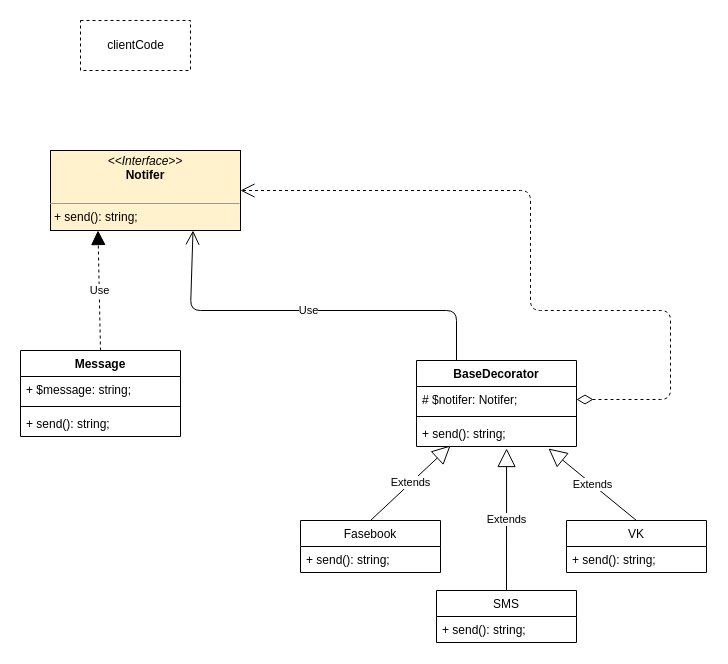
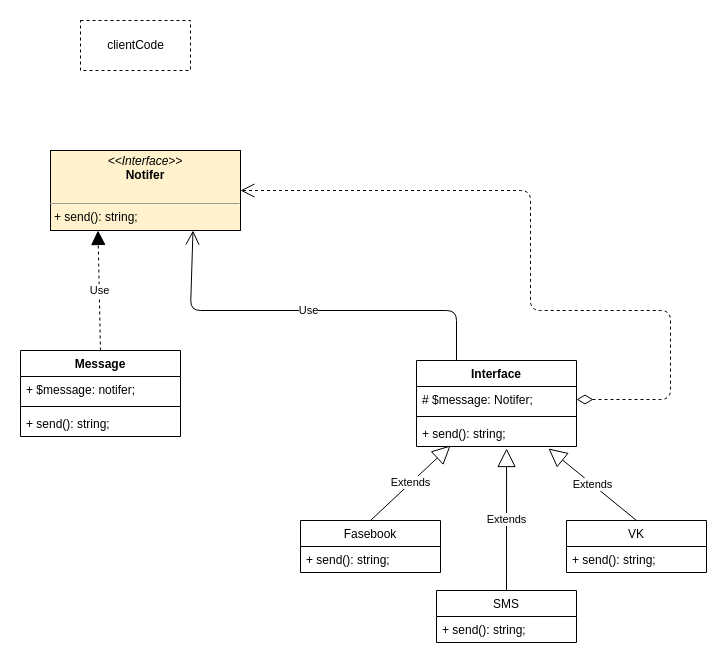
node "BaseDecorator": label "BaseDecorator" -> "Interface"
node "+ $message: string;": label "+ $message: string;" -> "+ $message: notifer;"
node "# $notifer: Notifer;": label "# $notifer: Notifer;" -> "# $message: Notifer;"
